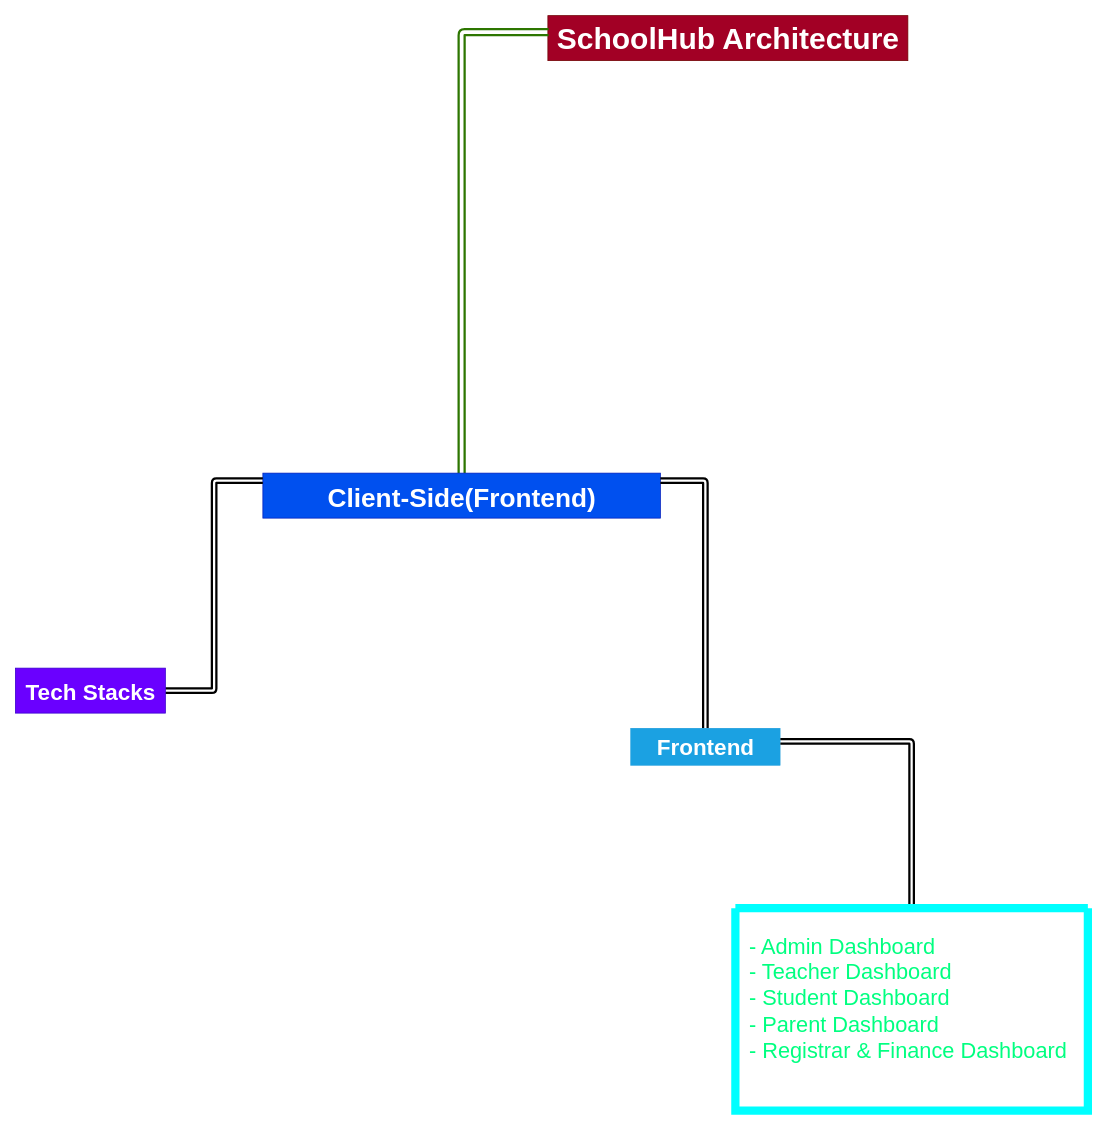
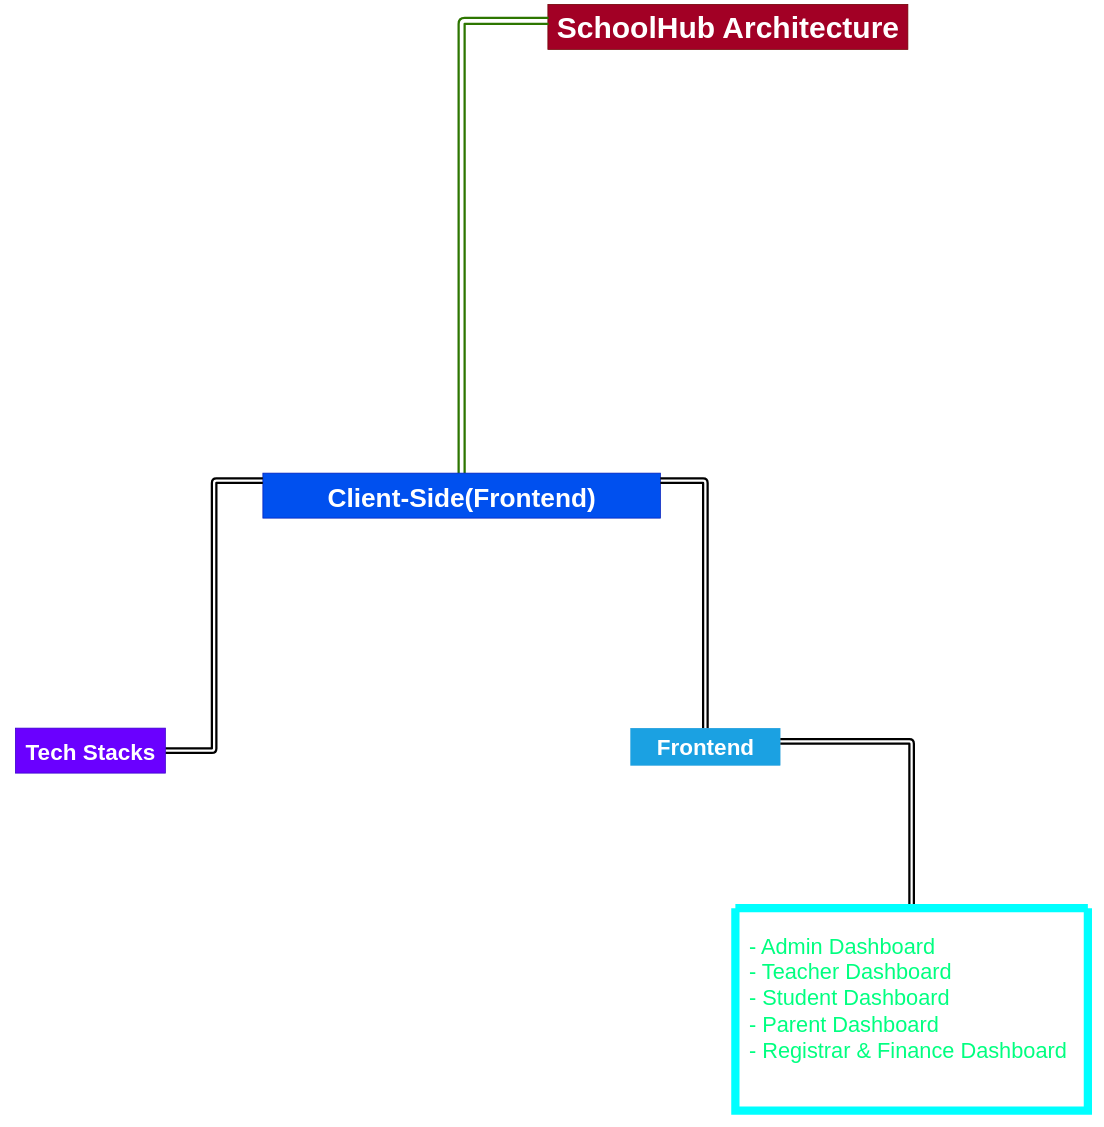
node "SchoolHub Architecture": moved (728, 38) -> (728, 27)
node "Tech Stacks": moved (90, 690) -> (90, 750)
